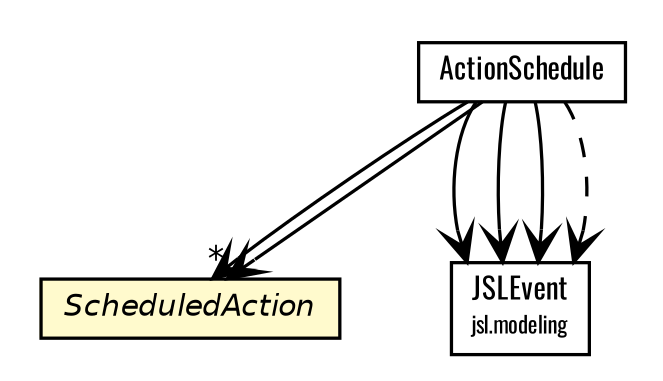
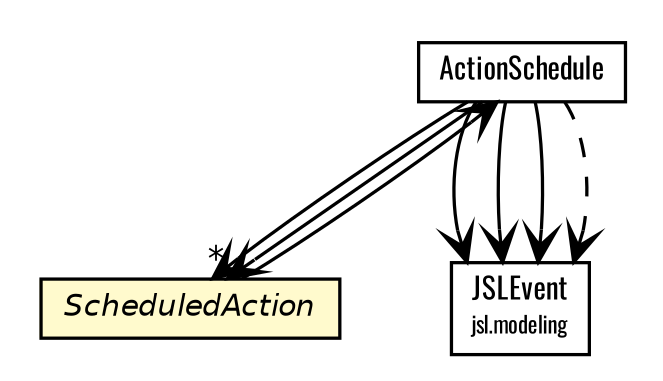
edge "ScheduledAction" -> "ActionSchedule": added
